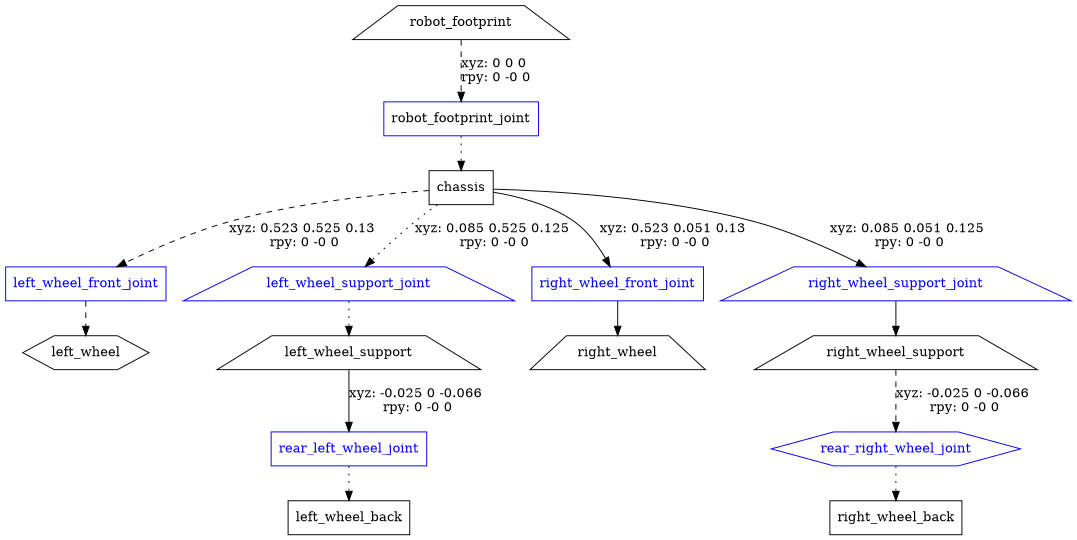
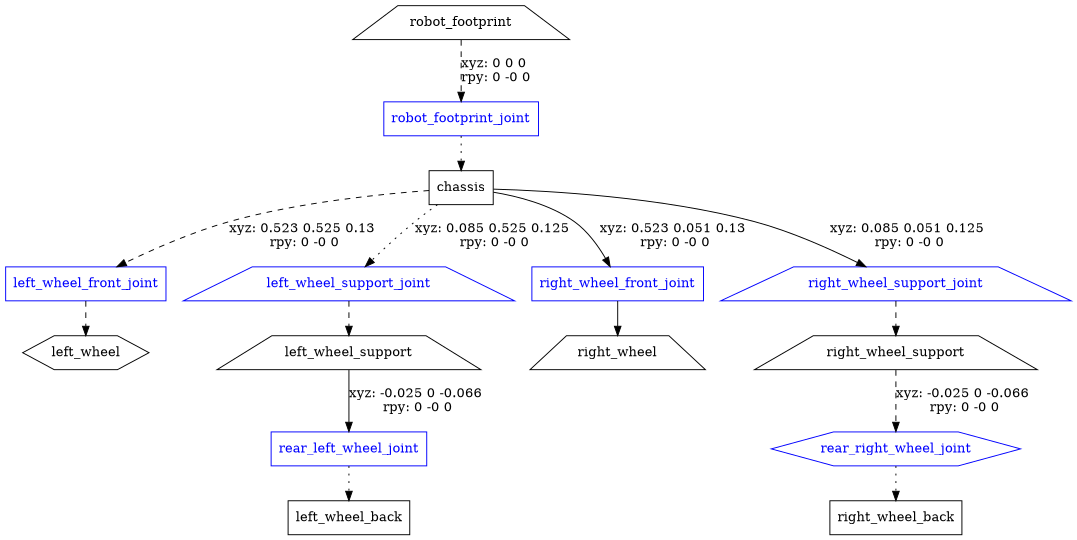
node "robot_footprint_joint": fontcolor black -> blue
edge "left_wheel_support_joint" -> "left_wheel_support": style dotted -> dashed
edge "right_wheel_support_joint" -> "right_wheel_support": style solid -> dashed
